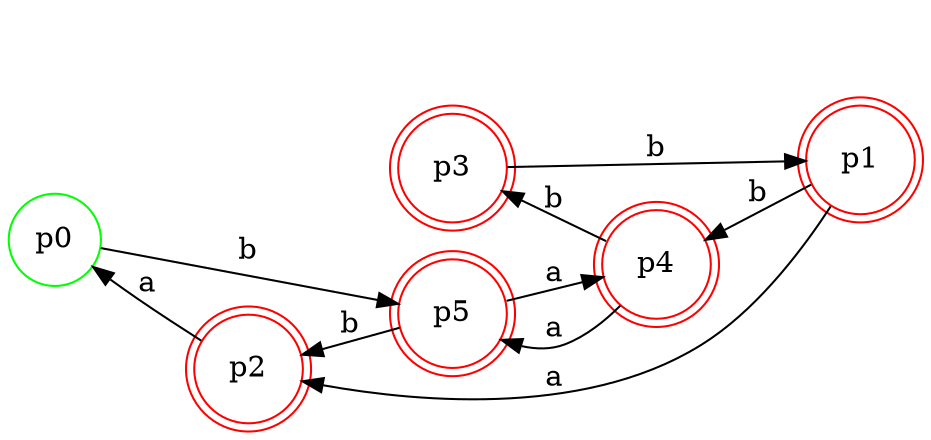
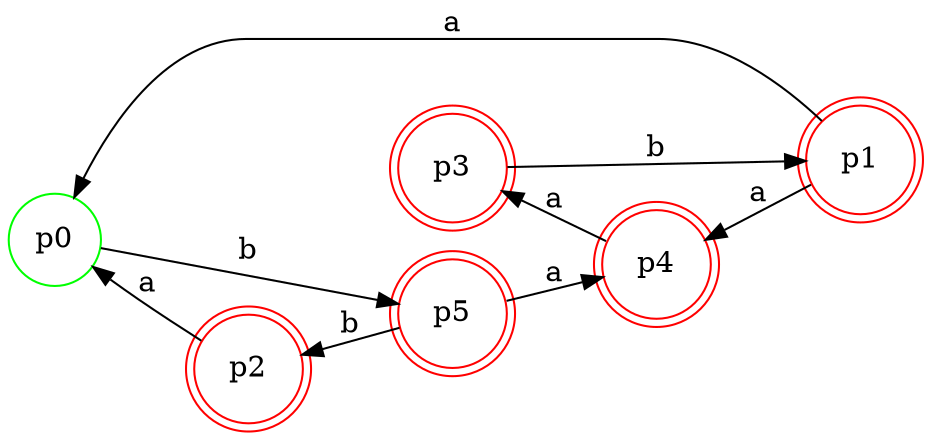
edge "p1" -> "p4": label "b" -> "a"
edge "p4" -> "p3": label "b" -> "a"
edge "p4" -> "p5": removed, label "a"
edge "p1" -> "p2": now "p1" -> "p0"
